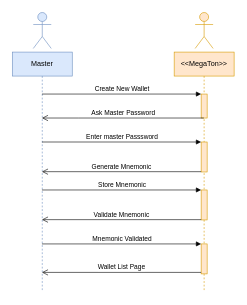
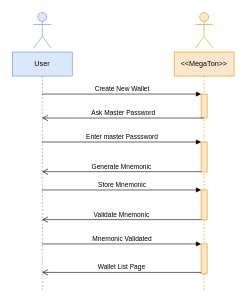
node "Master": label "Master" -> "User"
